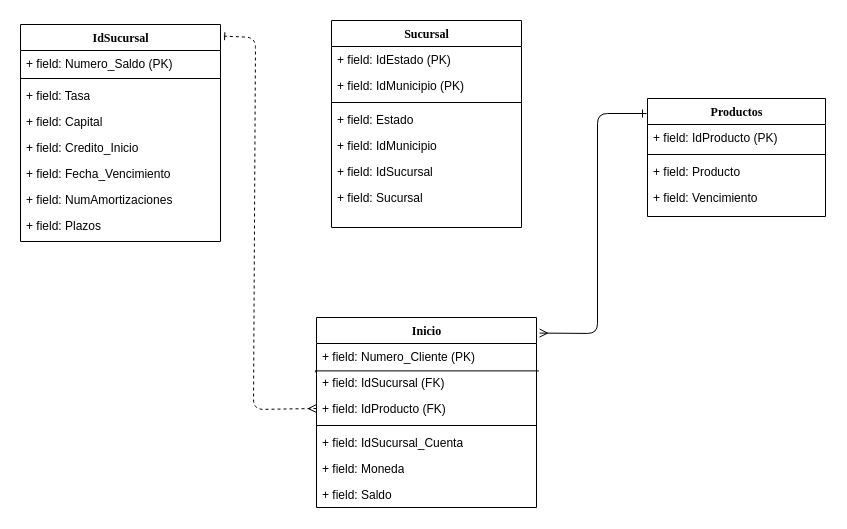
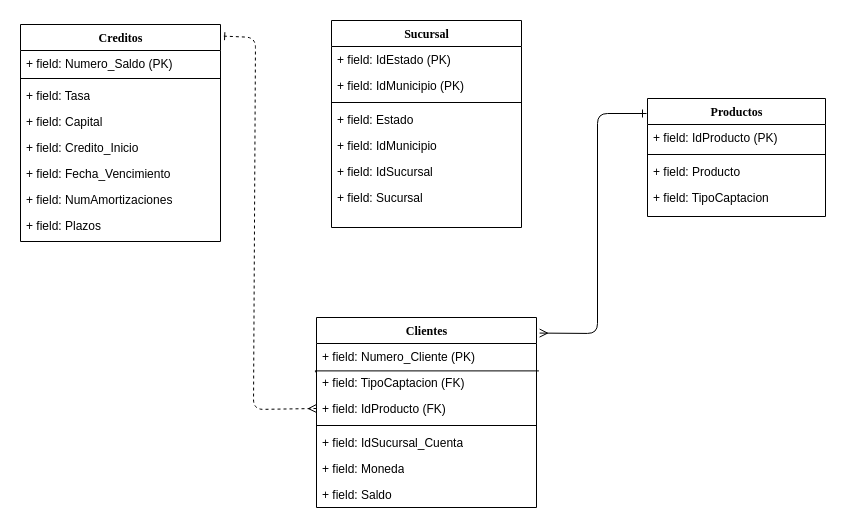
node "IdSucursal": label "IdSucursal" -> "Creditos"
node "+ field: Vencimiento": label "+ field: Vencimiento" -> "+ field: TipoCaptacion"
node "Inicio": label "Inicio" -> "Clientes"
node "+ field: IdSucursal (FK)": label "+ field: IdSucursal (FK)" -> "+ field: TipoCaptacion (FK)"
